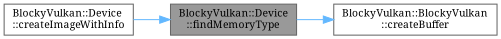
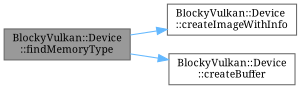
edge "BlockyVulkan::Device ::createImageWithInfo" -> "BlockyVulkan::Device ::findMemoryType": reversed
node "BlockyVulkan::BlockyVulkan ::createBuffer": label "BlockyVulkan::BlockyVulkan ::createBuffer" -> "BlockyVulkan::Device ::createBuffer"
